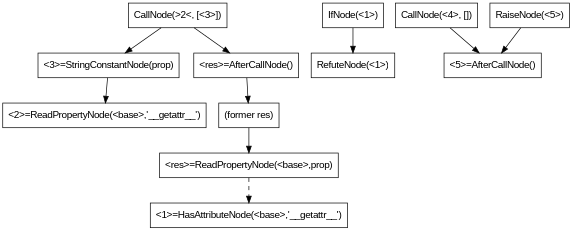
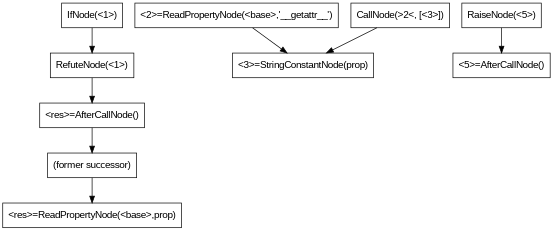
node "CallNode(<4>, [])": removed
edge "CallNode(>2<, [<3>])" -> "<res>=AfterCallNode()": now "RefuteNode(<1>)" -> "<res>=AfterCallNode()"
edge "<3>=StringConstantNode(prop)" -> "<2>=ReadPropertyNode(<base>,'__getattr__')": reversed
node "(former res)": label "(former res)" -> "(former successor)"
node "<1>=HasAttributeNode(<base>,'__getattr__')": removed
